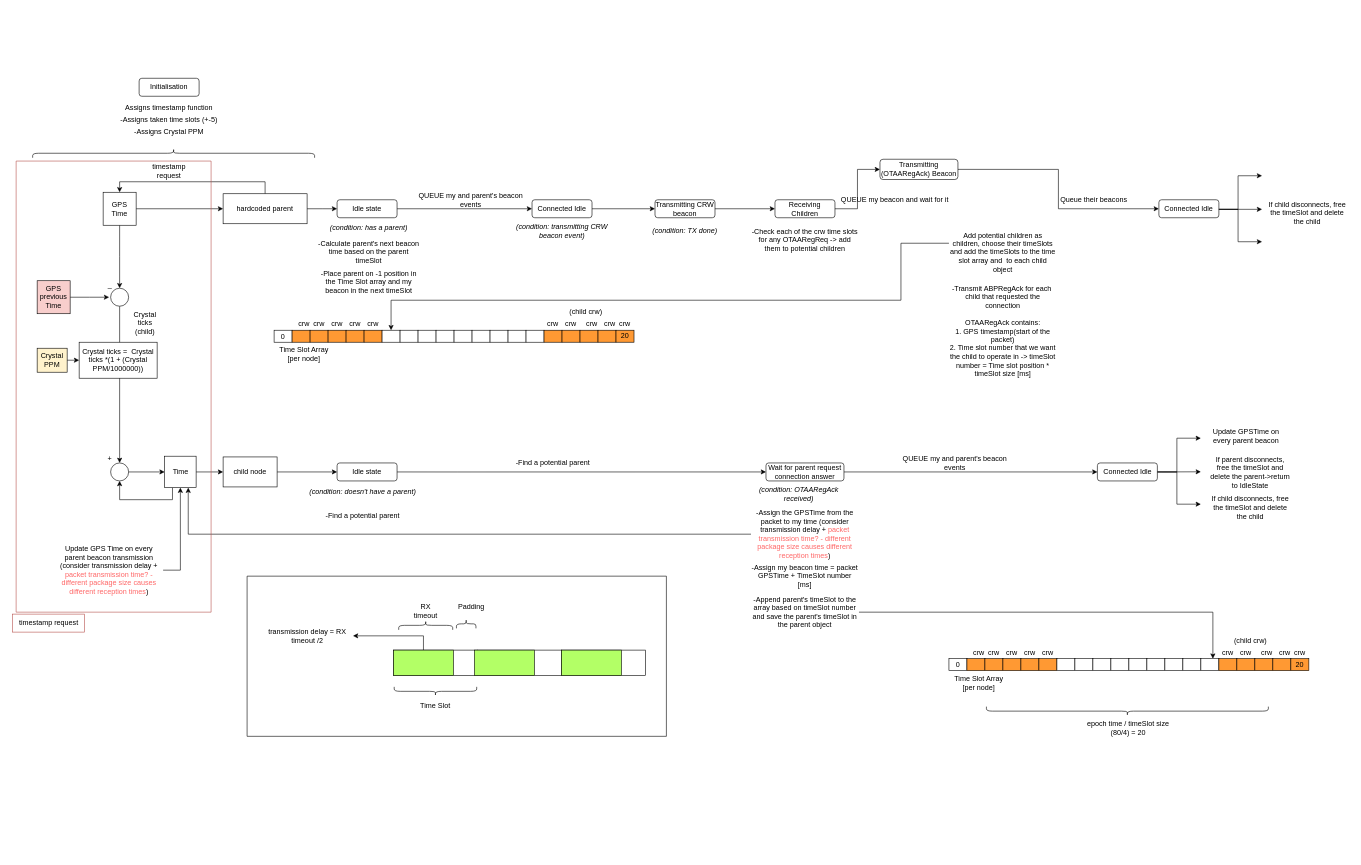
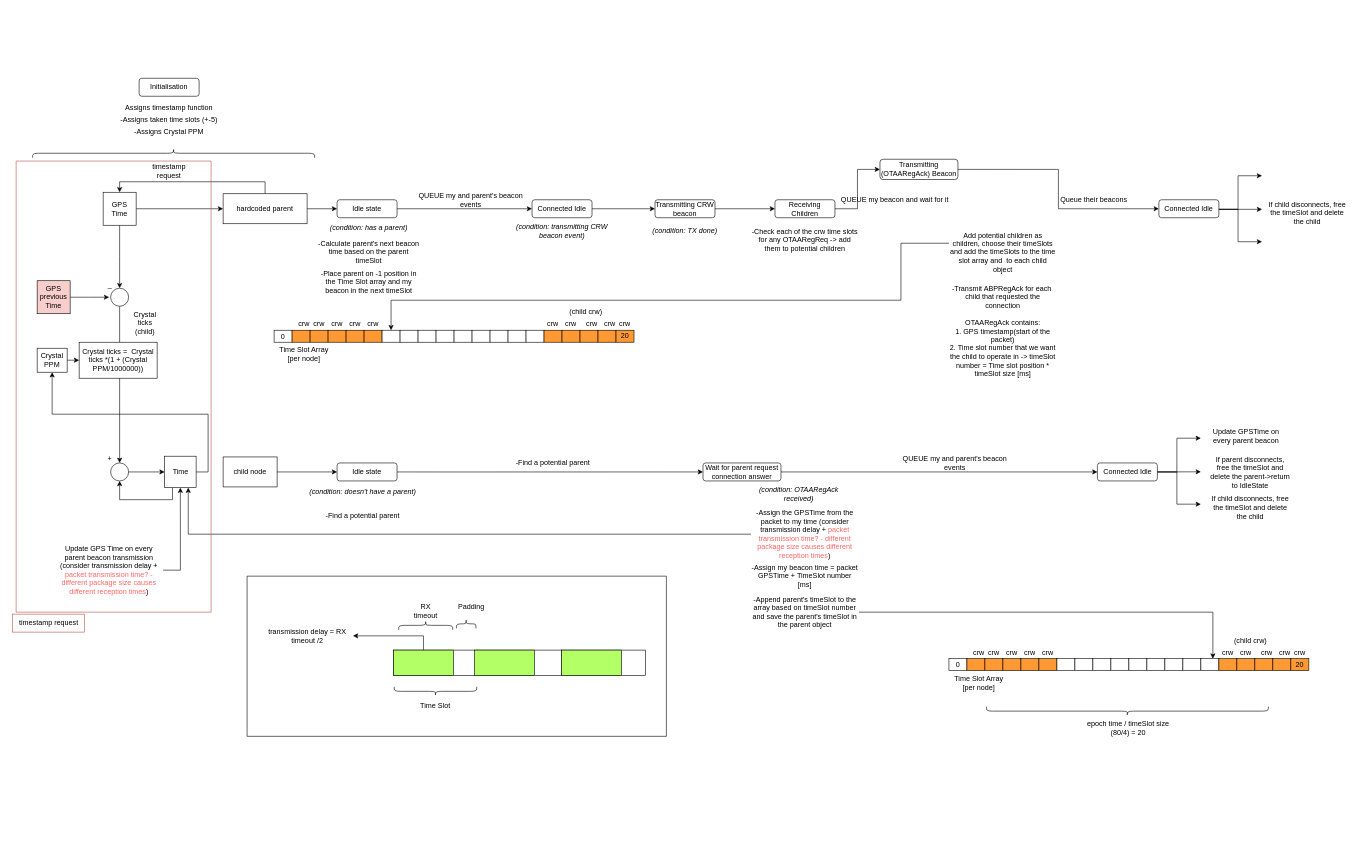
node "Crystal PPM": fillcolor #fff2cc -> #ffffff
edge "Time" -> "child node": now "Time" -> "Crystal PPM"
node "Wait for parent request connection answer": moved (805, 472) -> (742, 472)
